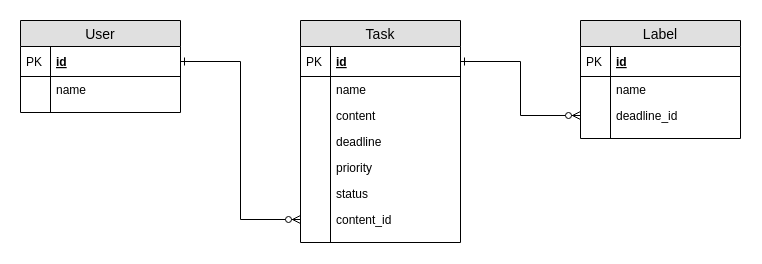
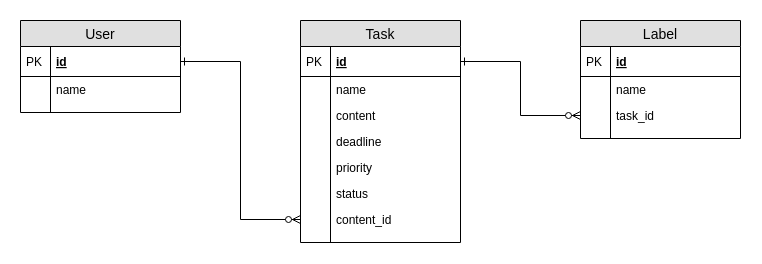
node "deadline_id": label "deadline_id" -> "task_id"
